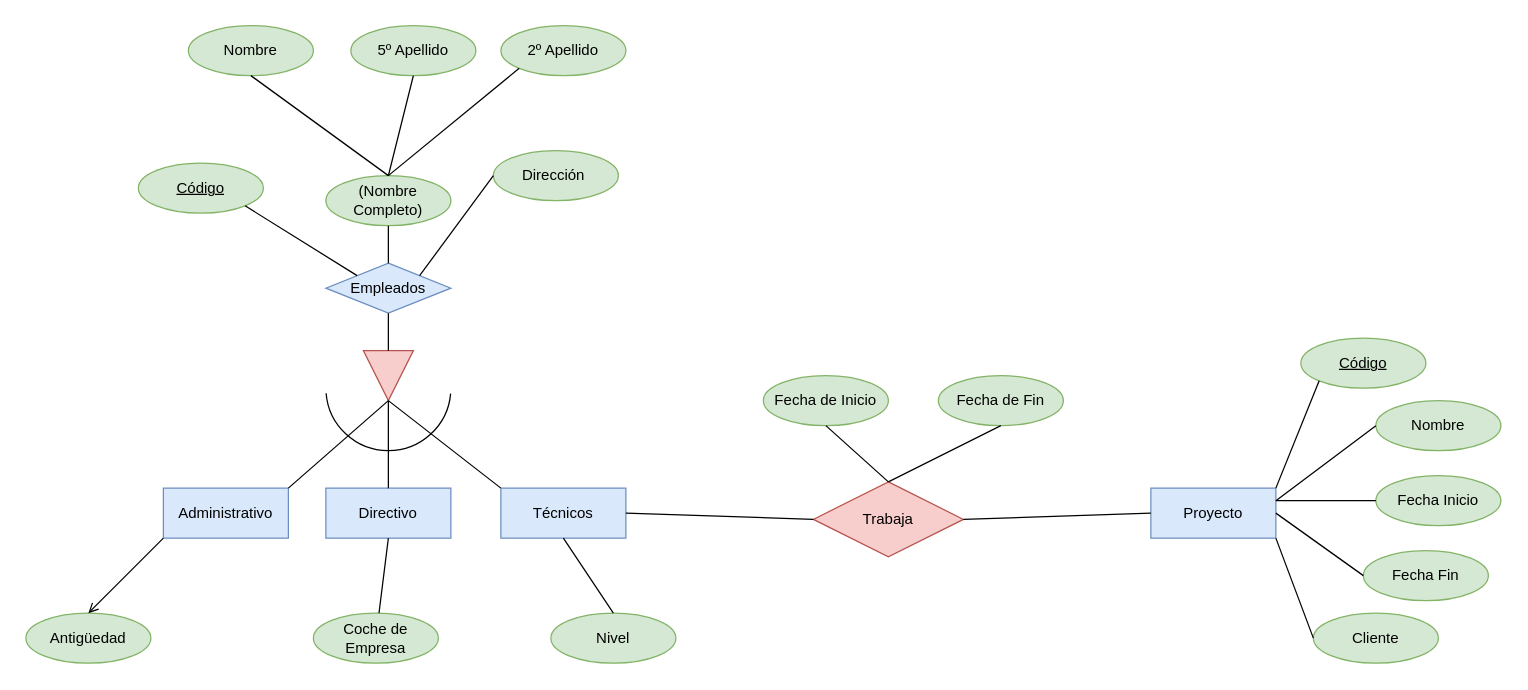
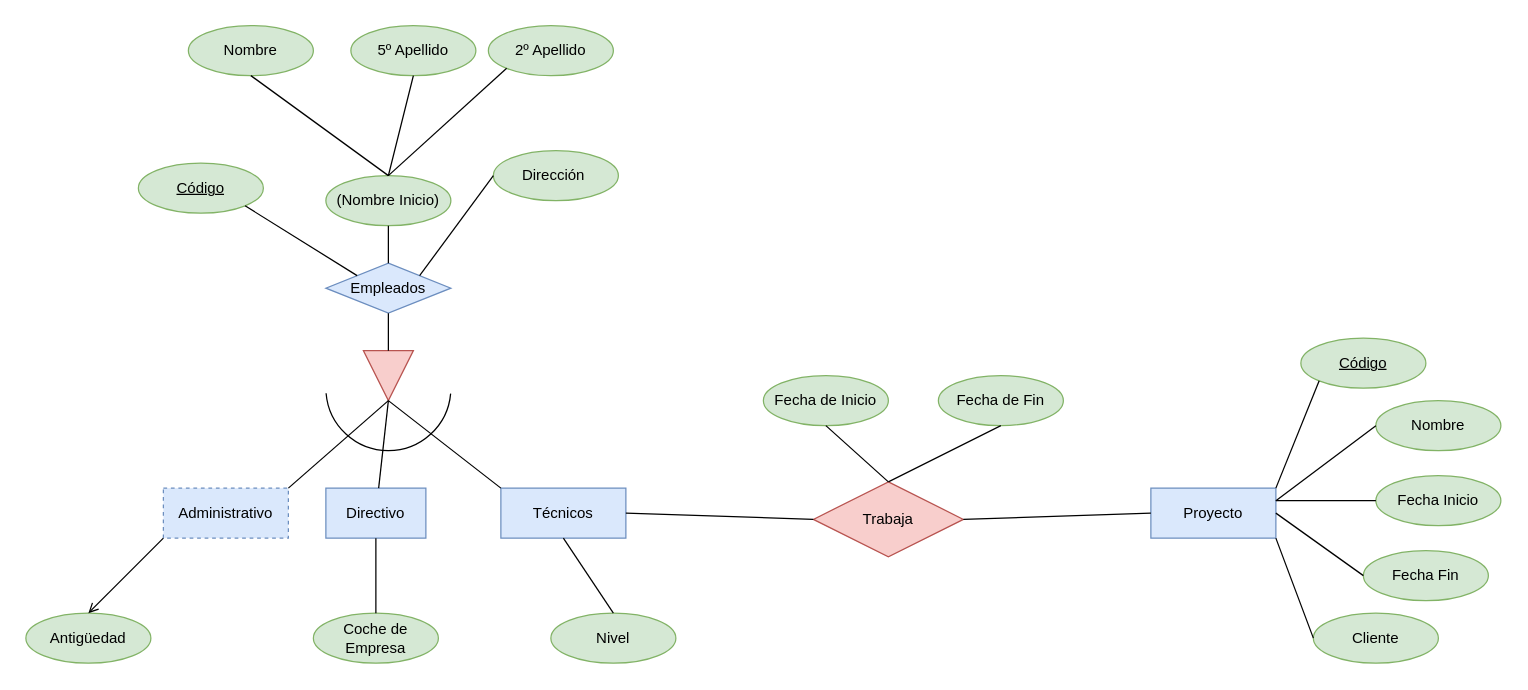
node "2º Apellido": moved (563, 51) -> (551, 51)
node "(Nombre Completo)": label "(Nombre Completo)" -> "(Nombre Inicio)"
node "Administrativo": style solid -> dashed
node "Directivo": size 125x50 -> 100x50
